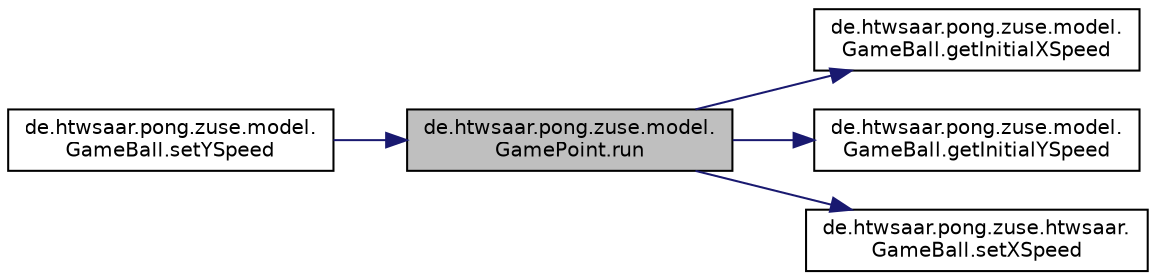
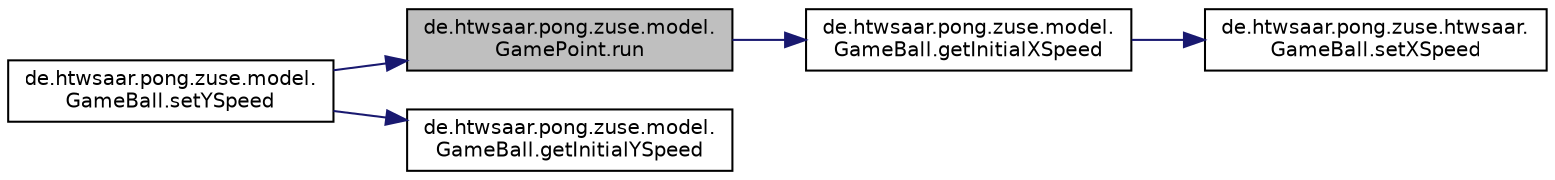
edge "de.htwsaar.pong.zuse.model. GamePoint.run" -> "de.htwsaar.pong.zuse.model. GameBall.getInitialYSpeed": now "de.htwsaar.pong.zuse.model. GameBall.setYSpeed" -> "de.htwsaar.pong.zuse.model. GameBall.getInitialYSpeed"
edge "de.htwsaar.pong.zuse.model. GamePoint.run" -> "de.htwsaar.pong.zuse.htwsaar. GameBall.setXSpeed": now "de.htwsaar.pong.zuse.model. GameBall.getInitialXSpeed" -> "de.htwsaar.pong.zuse.htwsaar. GameBall.setXSpeed"
